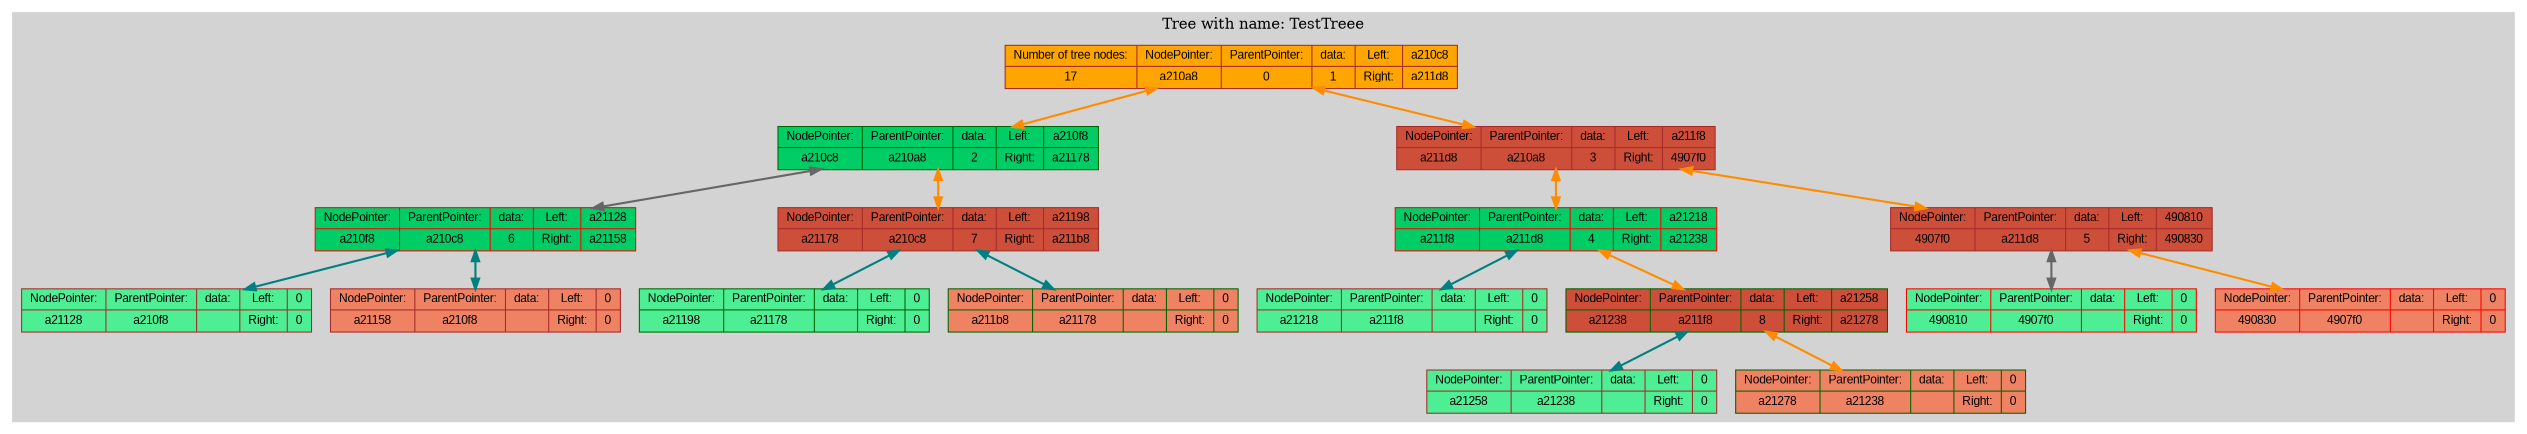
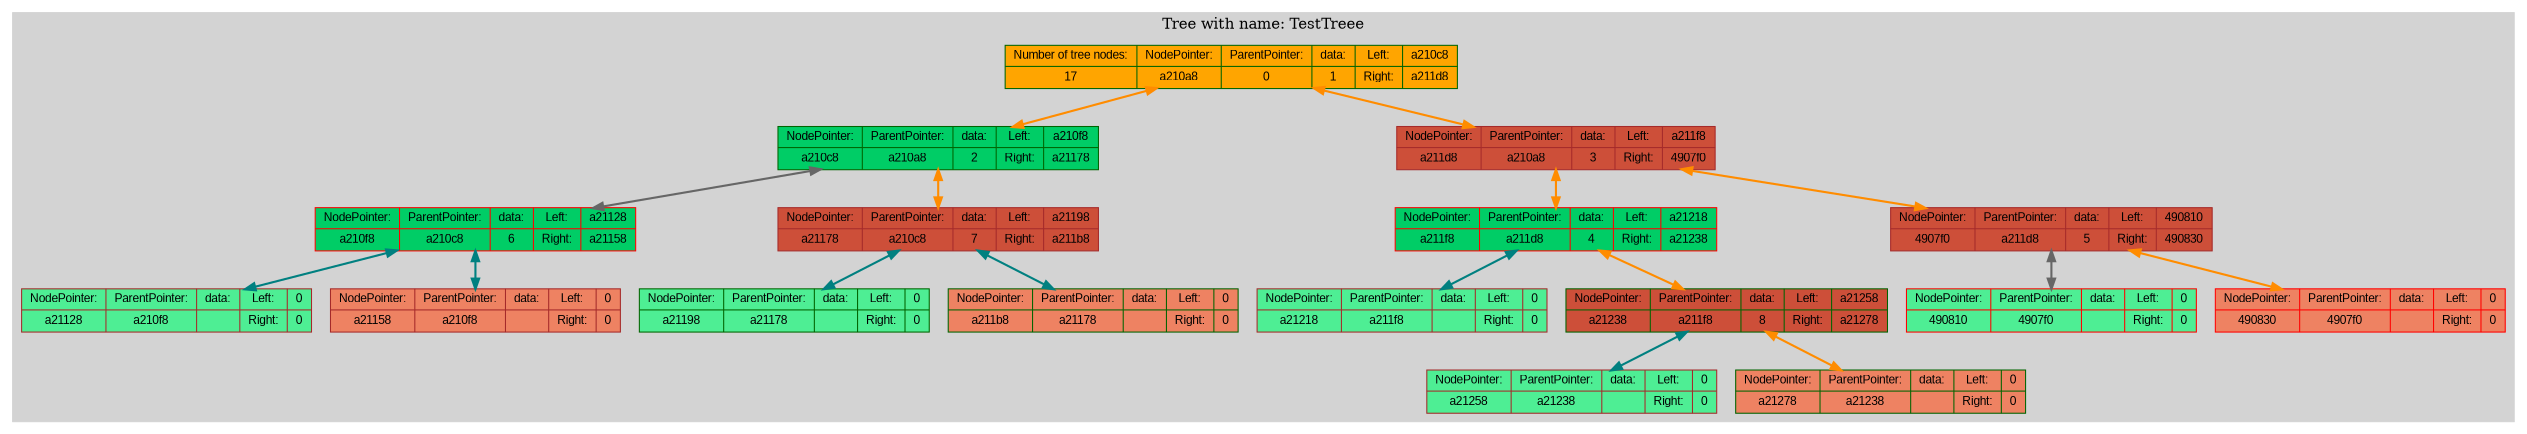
node "Number of tree nodes:": color brown -> darkgreen
